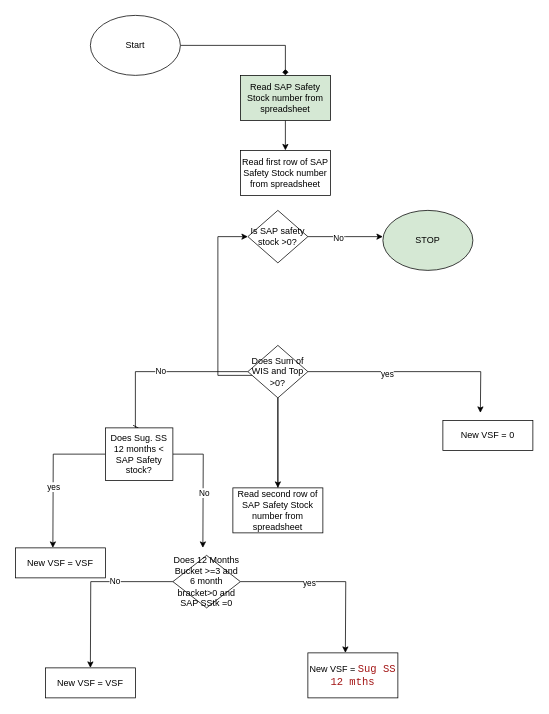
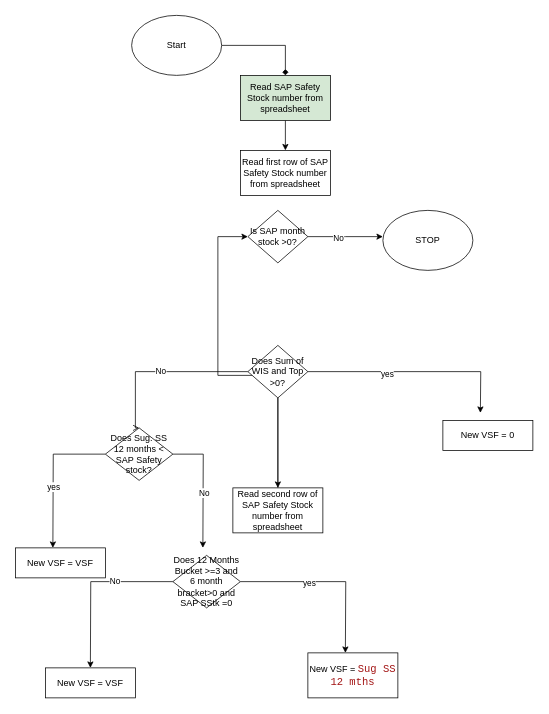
node "Start": moved (135, 45) -> (177, 45)
node "Is SAP safety stock >0?": label "Is SAP safety stock >0?" -> "Is SAP month stock >0?"
node "STOP": fillcolor #d5e8d4 -> #ffffff
node "Does Sug. SS 12 months < SAP Safety stock?": shape rectangle -> diamond
